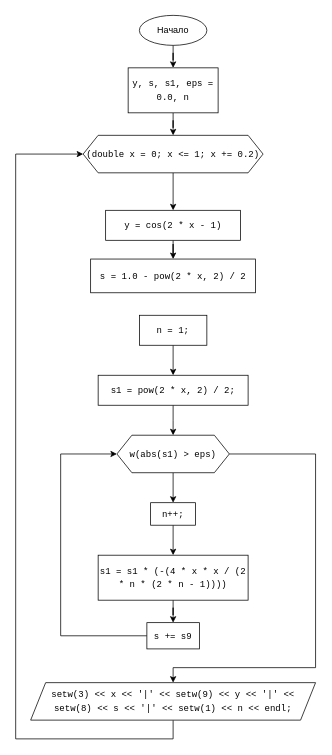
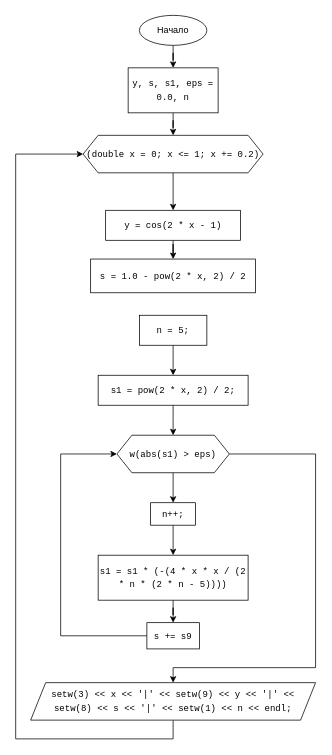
node "n = 1;": label "n = 1;" -> "n = 5;"
node "s1 = s1 * (-(4 * x * x / (2 * n * (2 * n - 1))))": label "s1 = s1 * (-(4 * x * x / (2 * n * (2 * n - 1))))" -> "s1 = s1 * (-(4 * x * x / (2 * n * (2 * n - 5))))"
